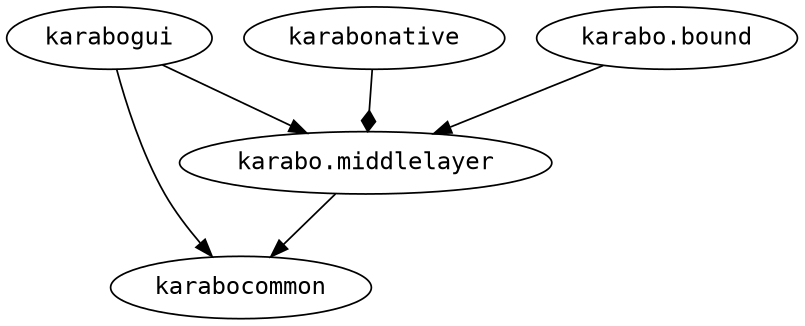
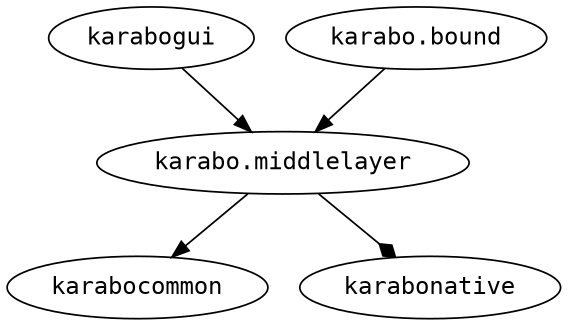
edge "karabonative" -> "karabo.middlelayer": reversed
edge "karabogui" -> "karabocommon": removed
